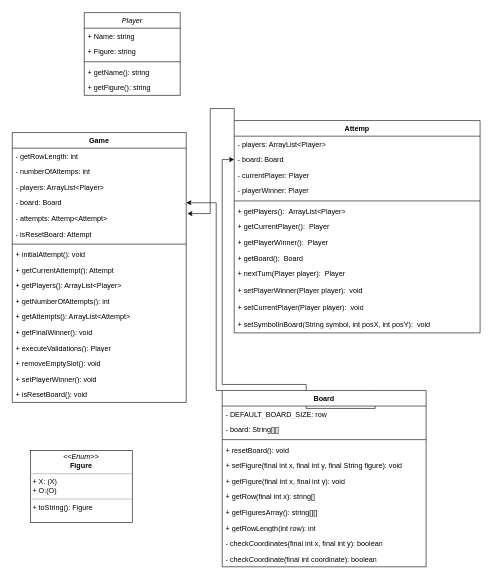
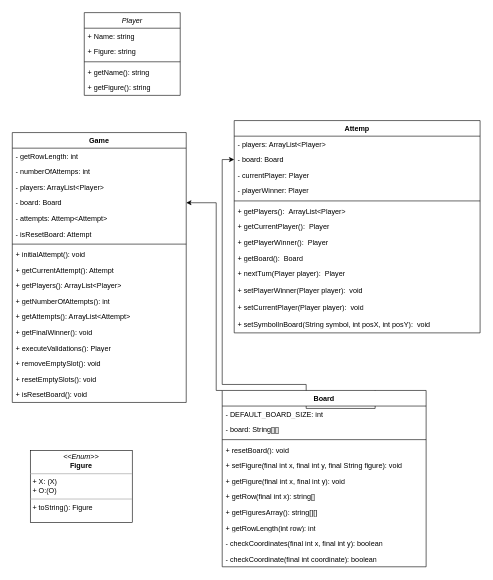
edge "Attemp" -> "- attempts: Attemp<Attempt>": removed
node "+ setPlayerWinner(): void": label "+ setPlayerWinner(): void" -> "+ resetEmptySlots(): void"
node "- DEFAULT_BOARD_SIZE: row": label "- DEFAULT_BOARD_SIZE: row" -> "- DEFAULT_BOARD_SIZE: int"
